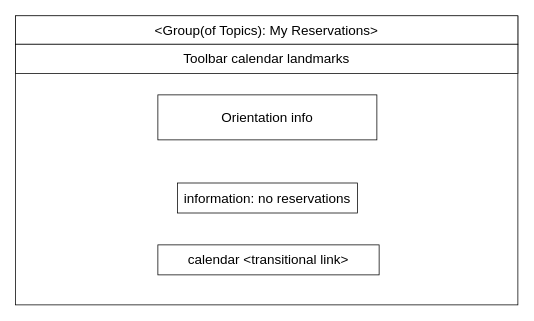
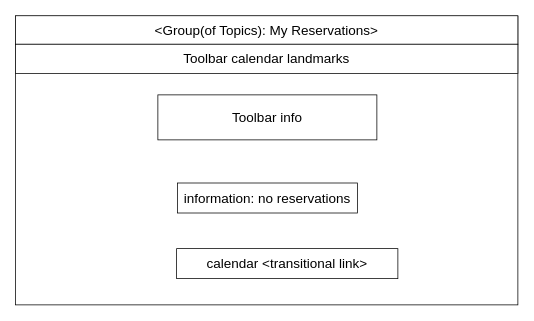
node "Orientation info": label "Orientation info" -> "Toolbar info"
node "calendar <transitional link>": moved (269, 260) -> (287, 264)
